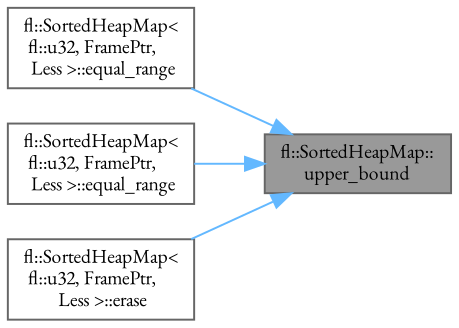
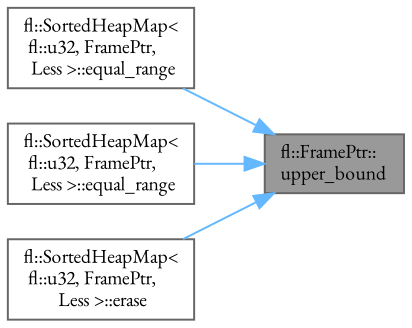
node "fl::SortedHeapMap:: upper_bound": label "fl::SortedHeapMap:: upper_bound" -> "fl::FramePtr:: upper_bound"
